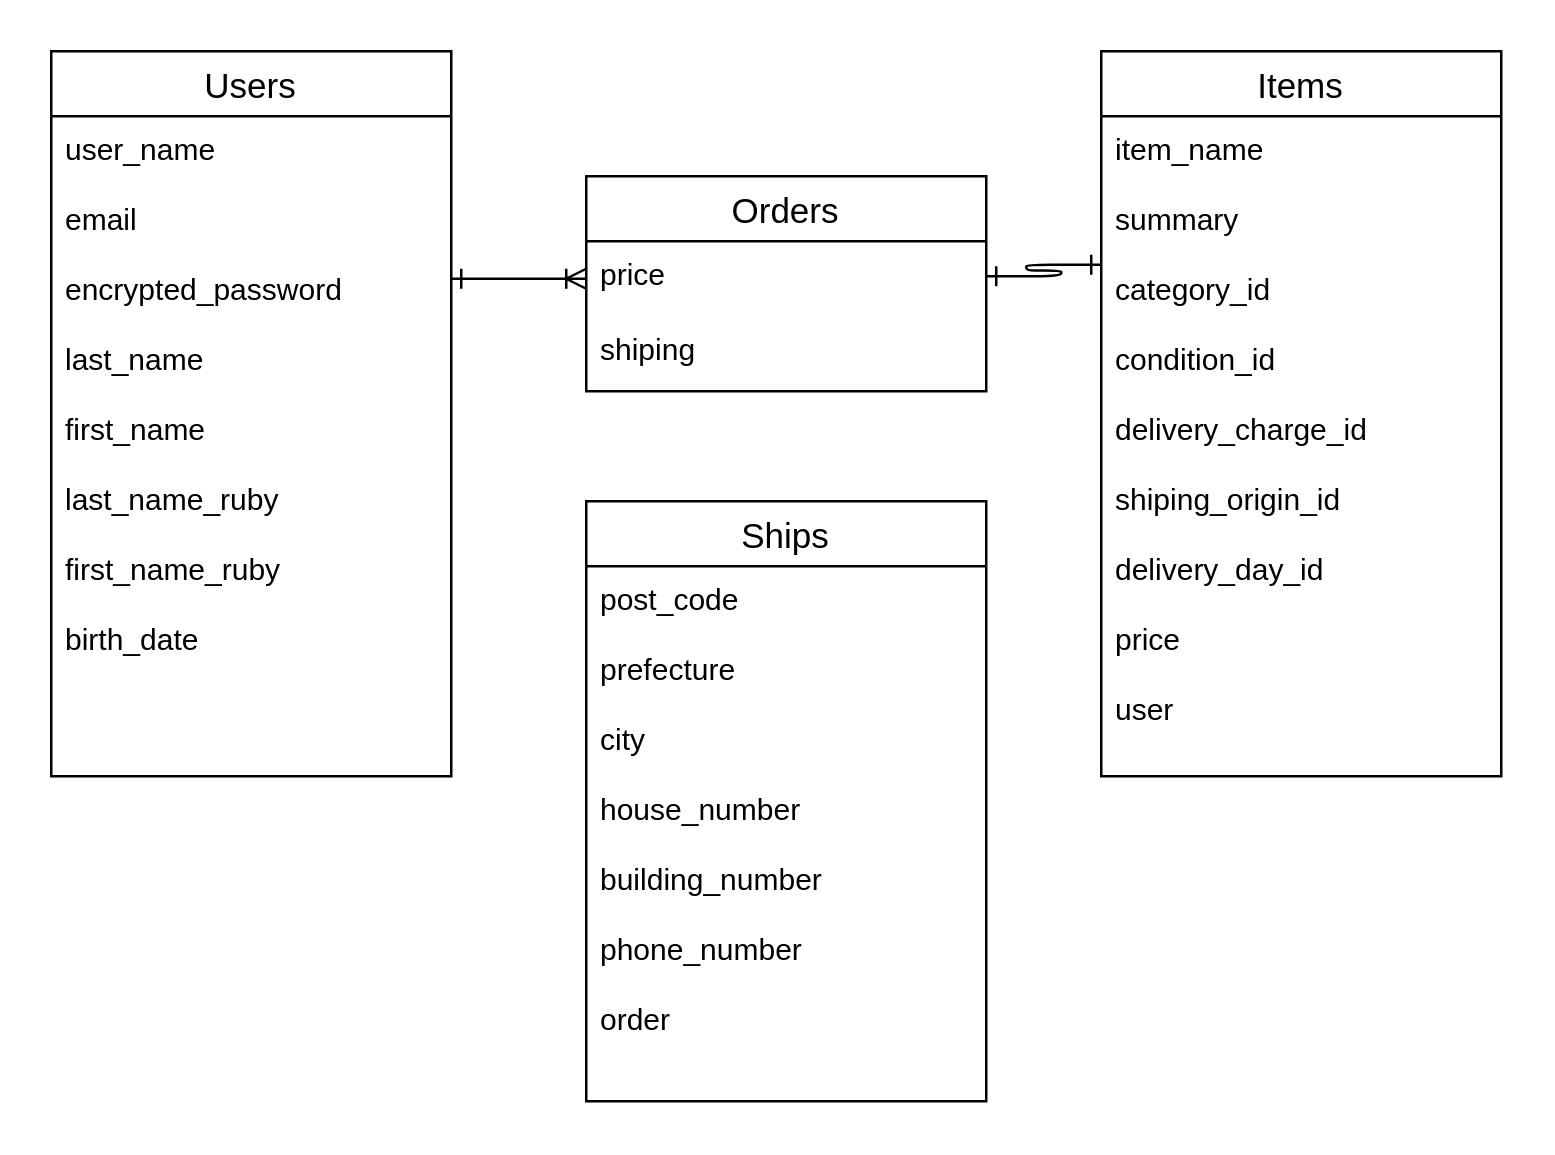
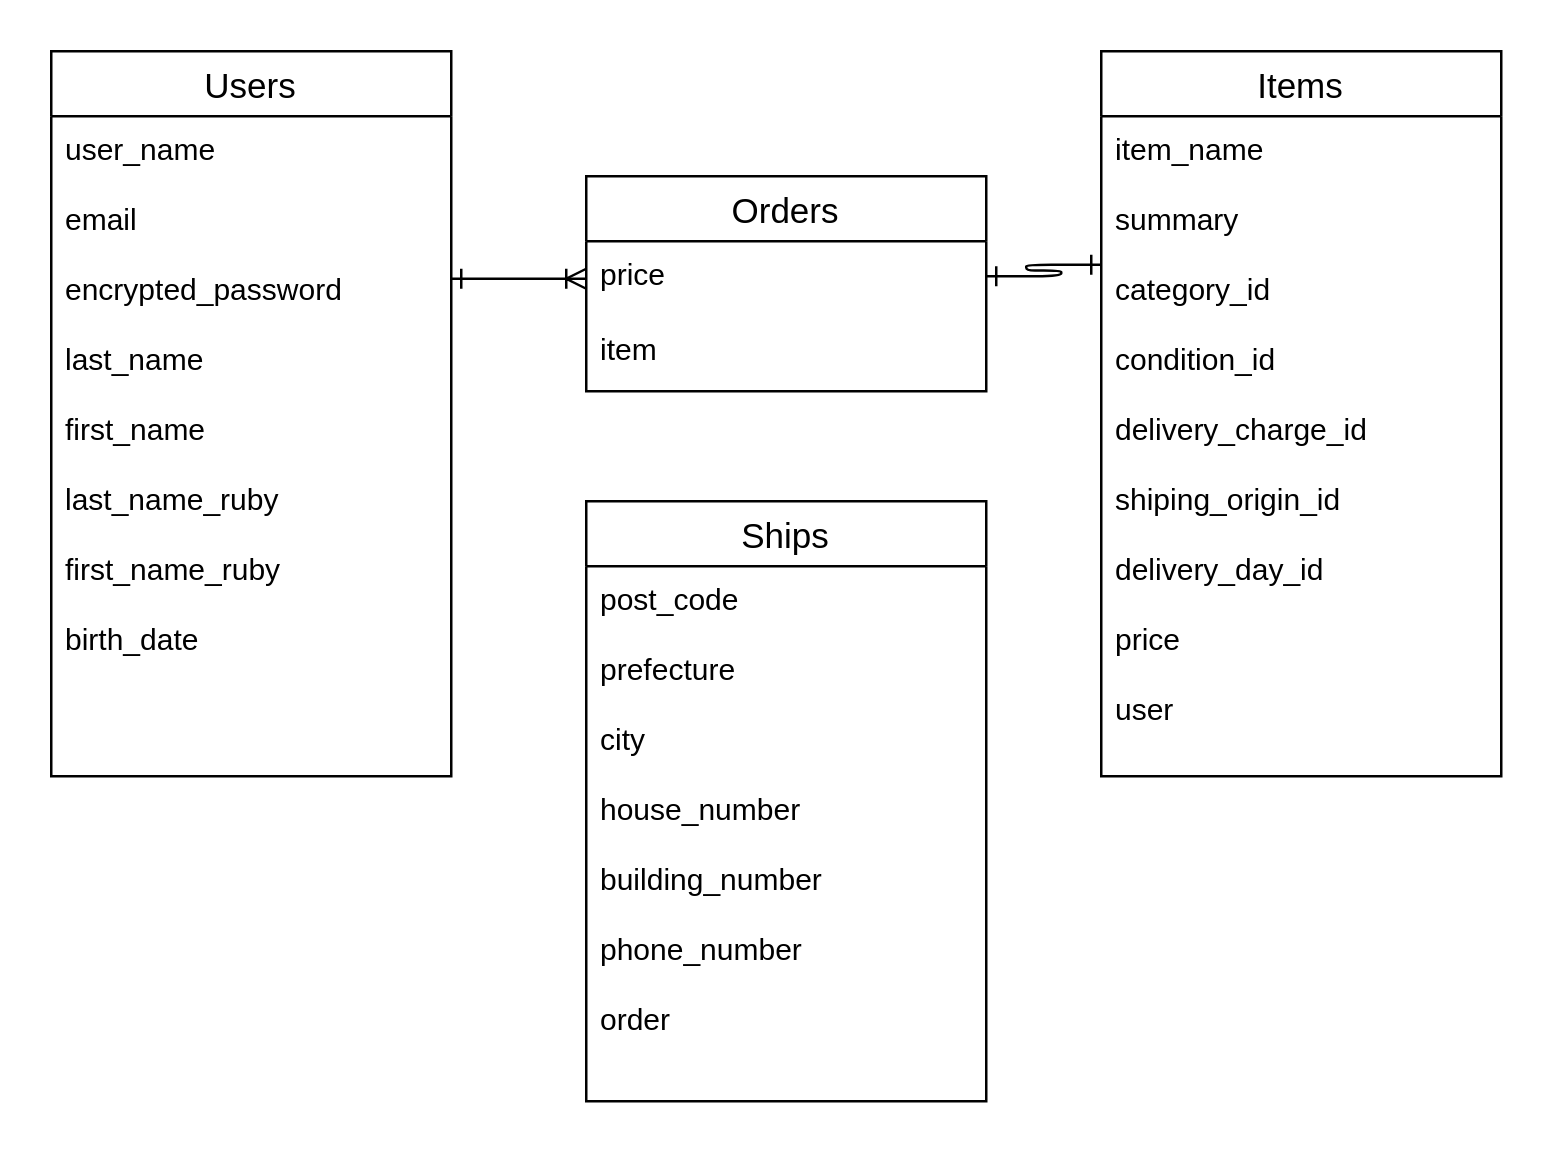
node "shiping": label "shiping" -> "item"
